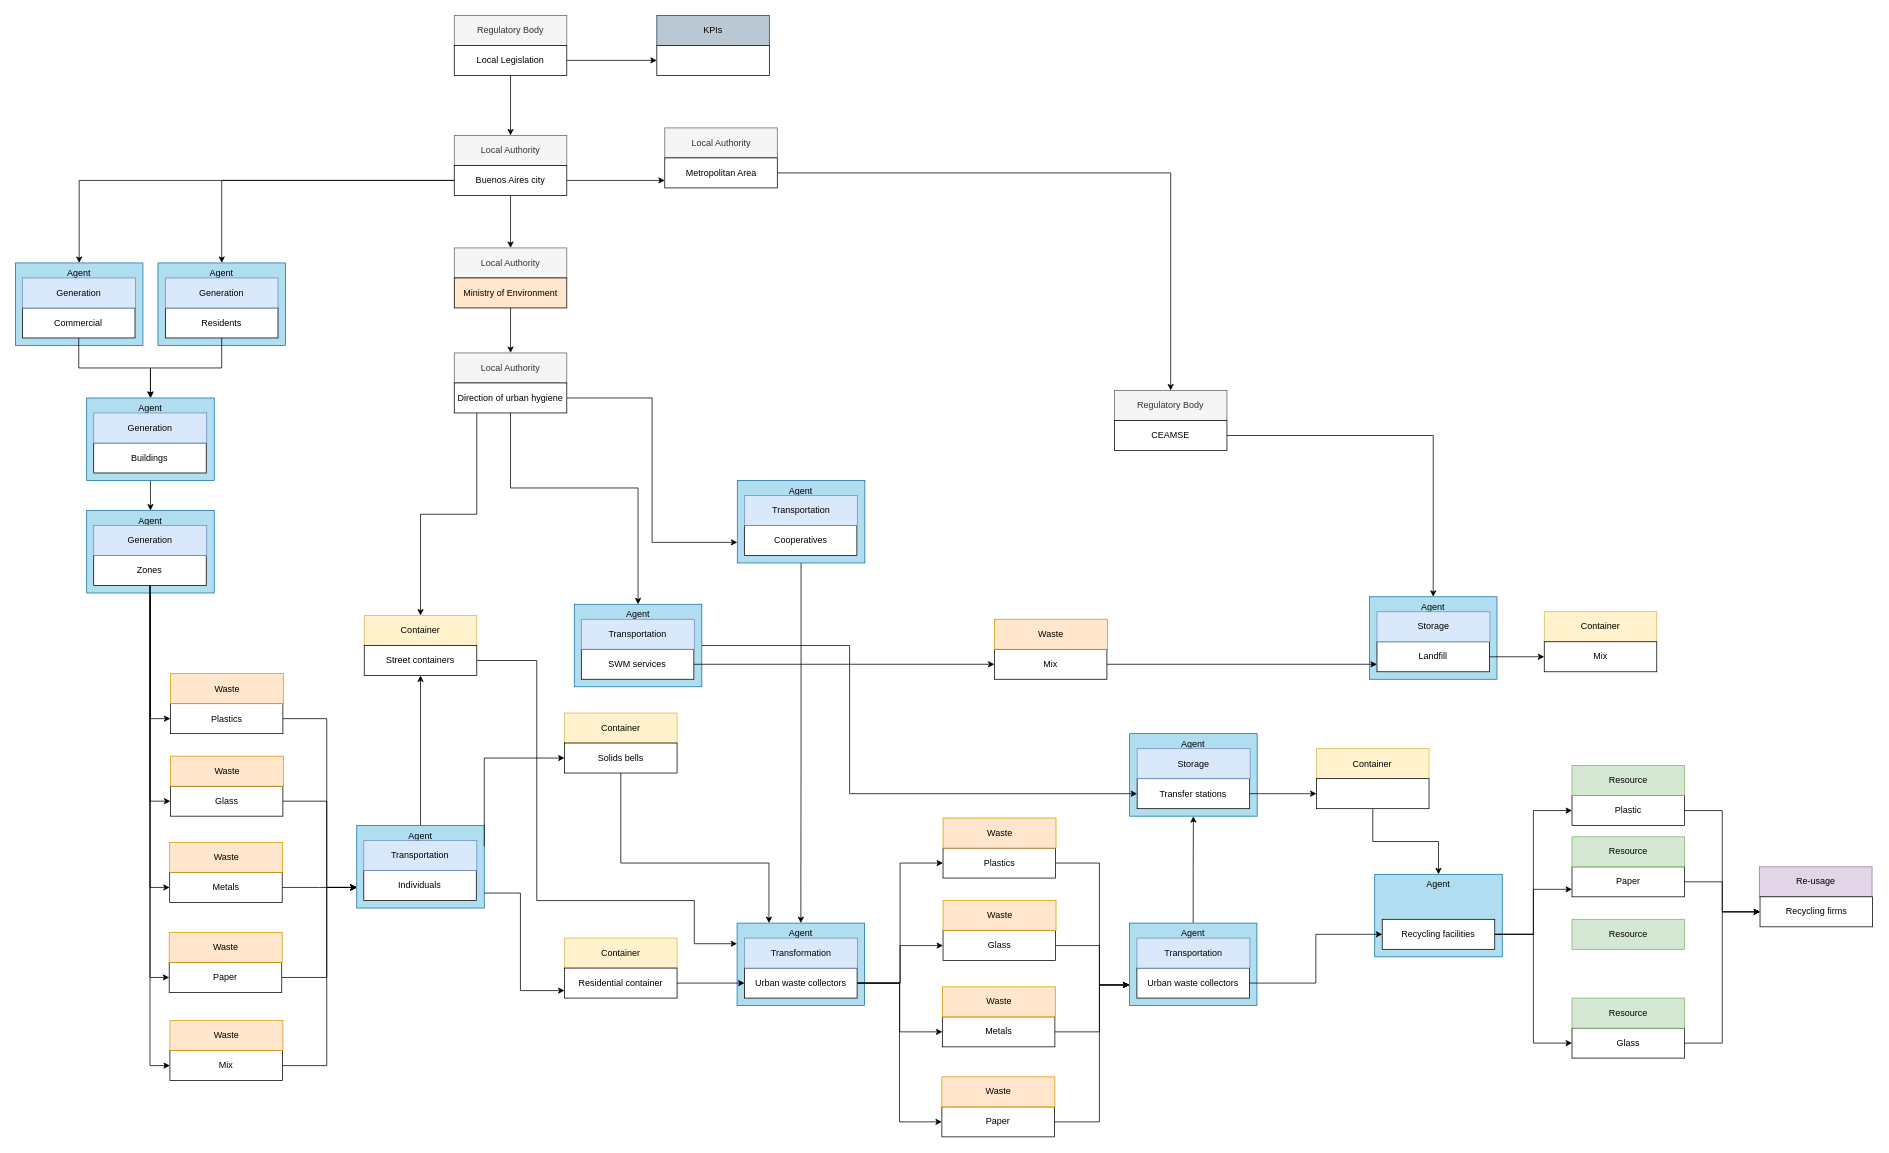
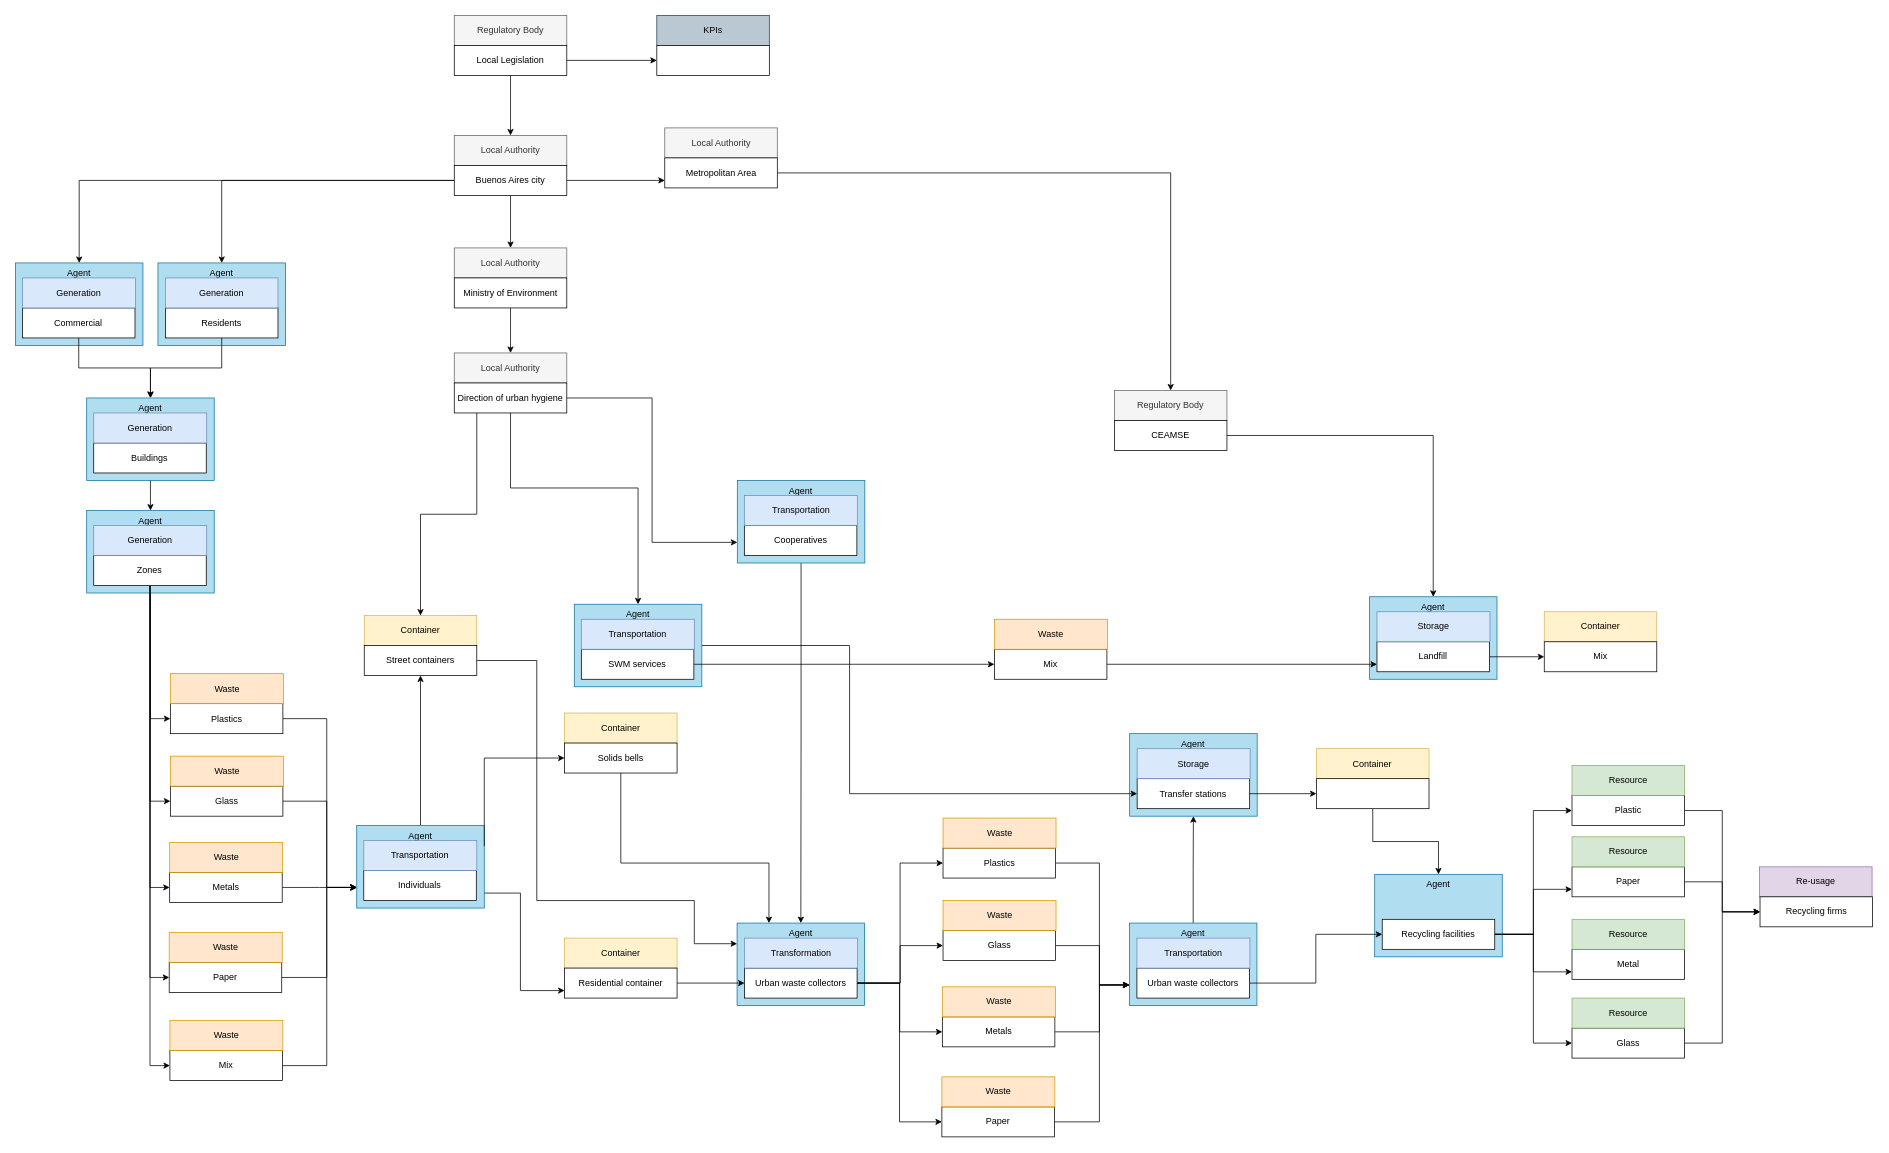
node "Ministry of Environment": fillcolor #ffe6cc -> #ffffff
node "Metal": added
edge "Recycling facilities" -> "Metal": added
